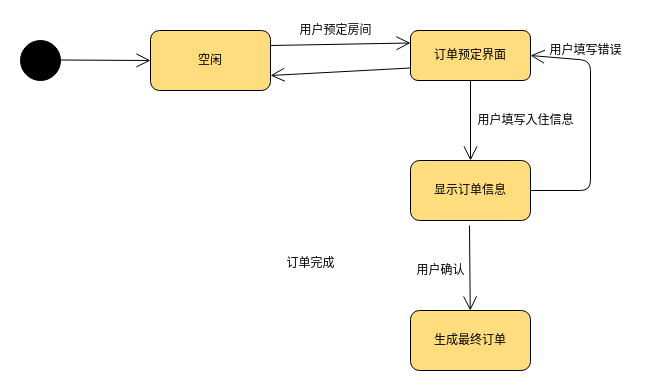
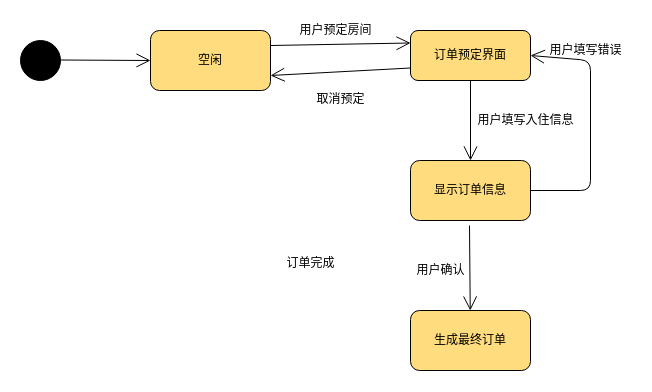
node "取消预定": added
